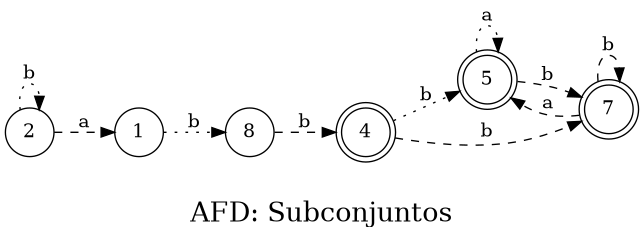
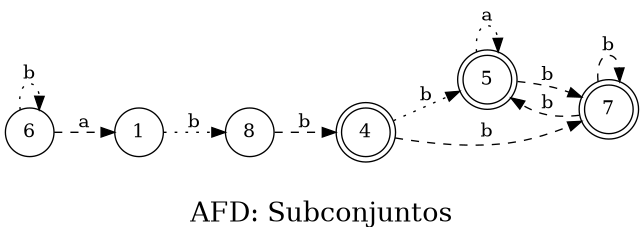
edge "7" -> "5": label "a" -> "b"
node "2": label "2" -> "6"
